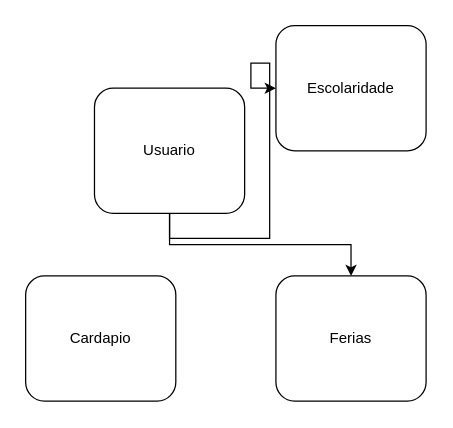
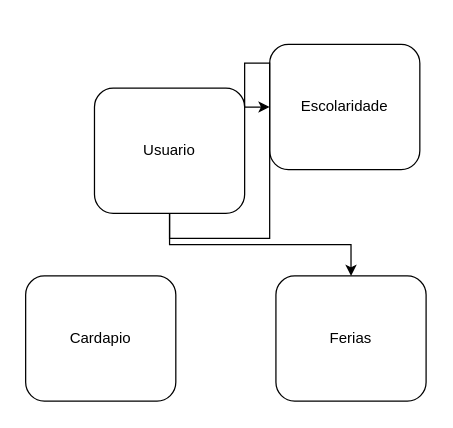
node "Escolaridade": moved (351, 88) -> (344, 107)
